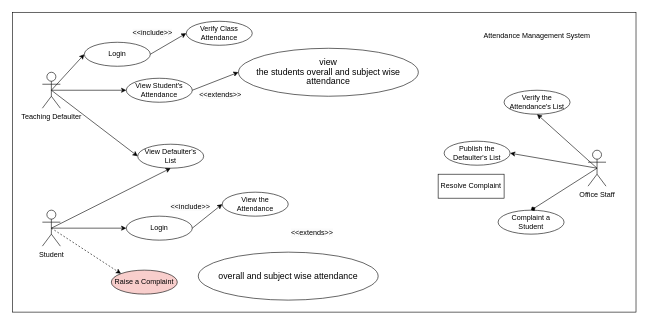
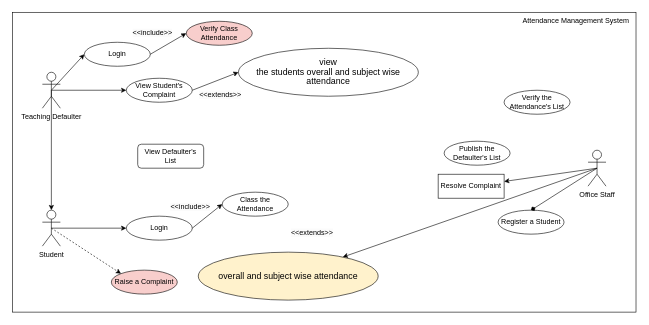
node "Verify Class Attendance": fillcolor #ffffff -> #f8cecc
node "Attendance Management System": moved (537, 36) -> (576, 21)
node "View Student's Attendance": label "View Student's Attendance" -> "View Student's Complaint"
edge "Teaching Defaulter" -> "View Defaulter's List": now "Teaching Defaulter" -> "Student"
edge "Office Staff" -> "Verify the Attendance's List": now "Office Staff" -> "overall and subject wise attendance"
node "View Defaulter's List": shape ellipse -> rounded rectangle
edge "Office Staff" -> "Publish the Defaulter's List": now "Office Staff" -> "Resolve Complaint"
edge "Student" -> "View Defaulter's List": removed
node "View the Attendance": label "View the Attendance" -> "Class the Attendance"
node "Complaint a Student": label "Complaint a Student" -> "Register a Student"
node "overall and subject wise attendance": fillcolor #ffffff -> #fff2cc
